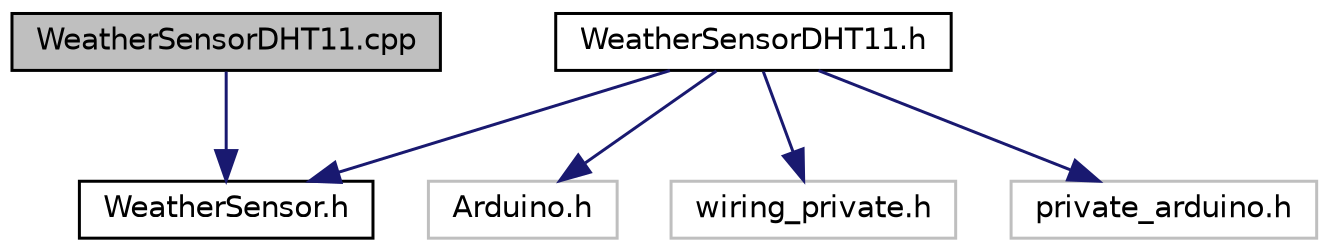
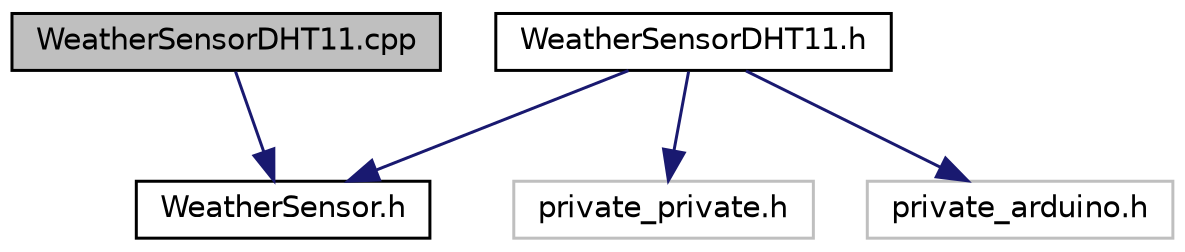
node "Arduino.h": removed
node "wiring_private.h": label "wiring_private.h" -> "private_private.h"
